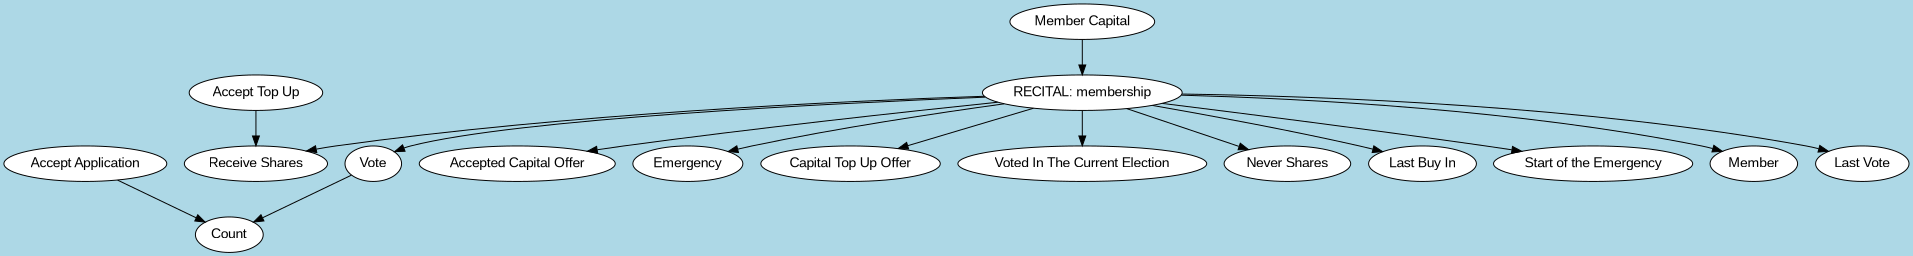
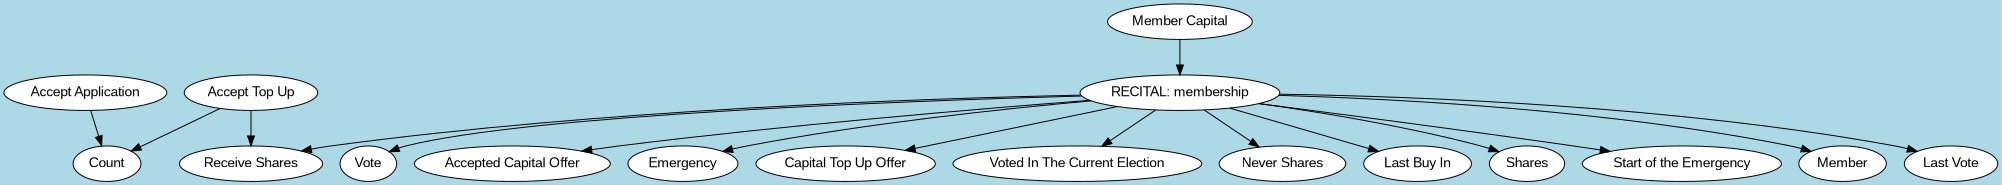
node "Shares": added
edge "Vote" -> "Count": now "Accept Top Up" -> "Count"
